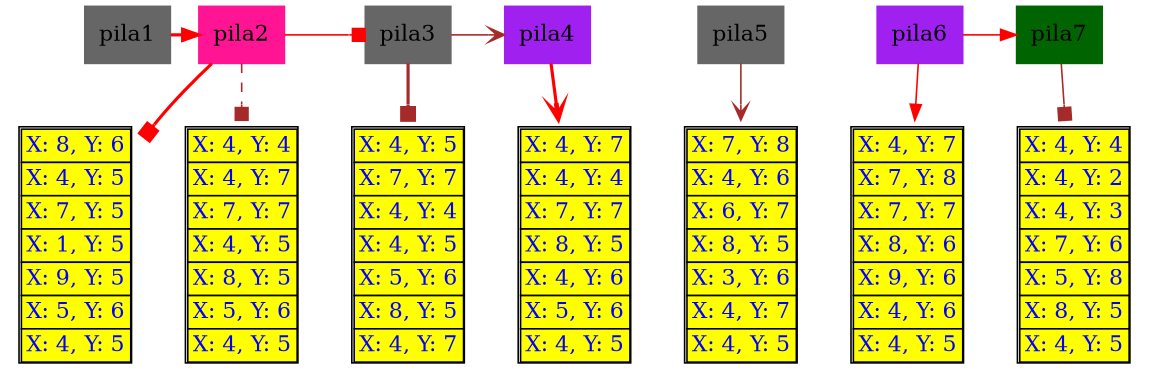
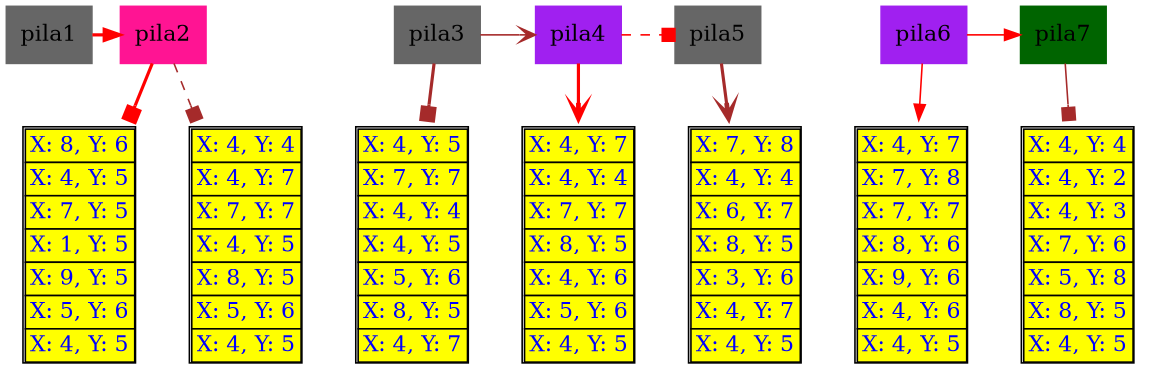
edge "pila2" -> "pila3": removed
edge "pila4" -> "pila5": added
edge "pila5" -> "X: 7, Y: 8": style solid -> bold
node "X: 7, Y: 8": text "X: 4, Y: 6" -> "X: 4, Y: 4"
